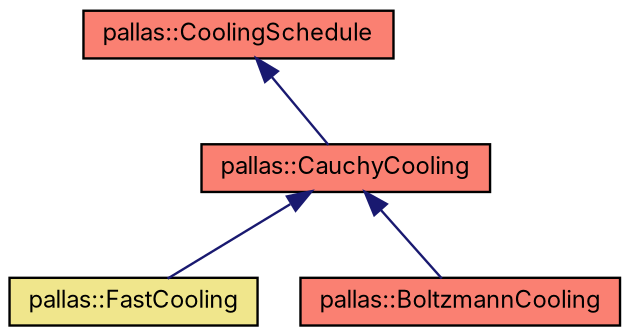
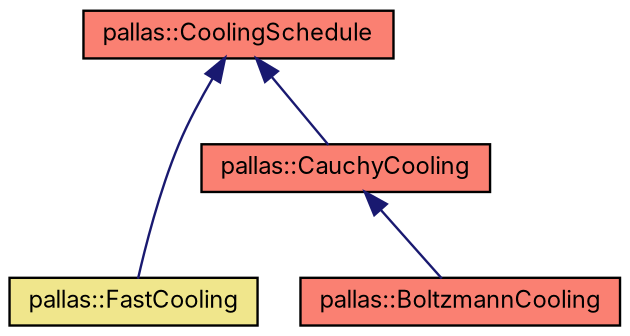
edge "pallas::FastCooling" -> "pallas::CauchyCooling": now "pallas::FastCooling" -> "pallas::CoolingSchedule"
